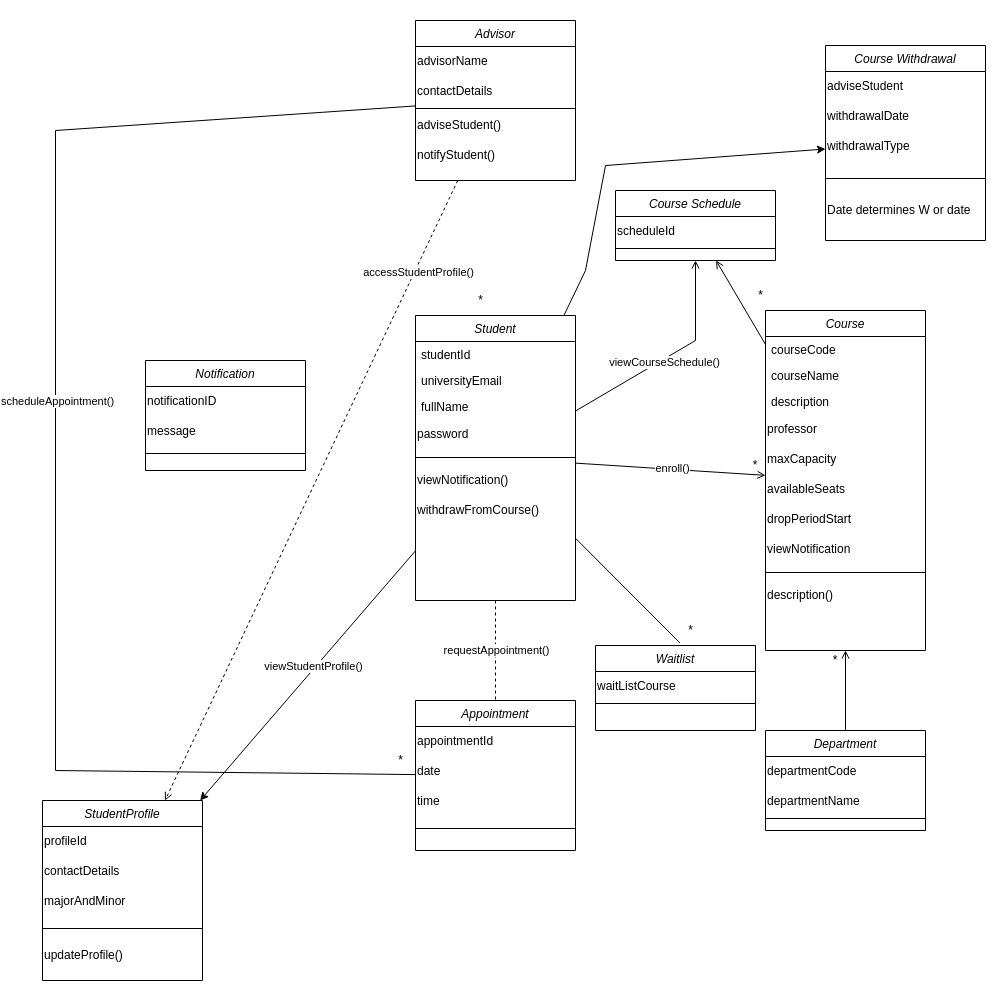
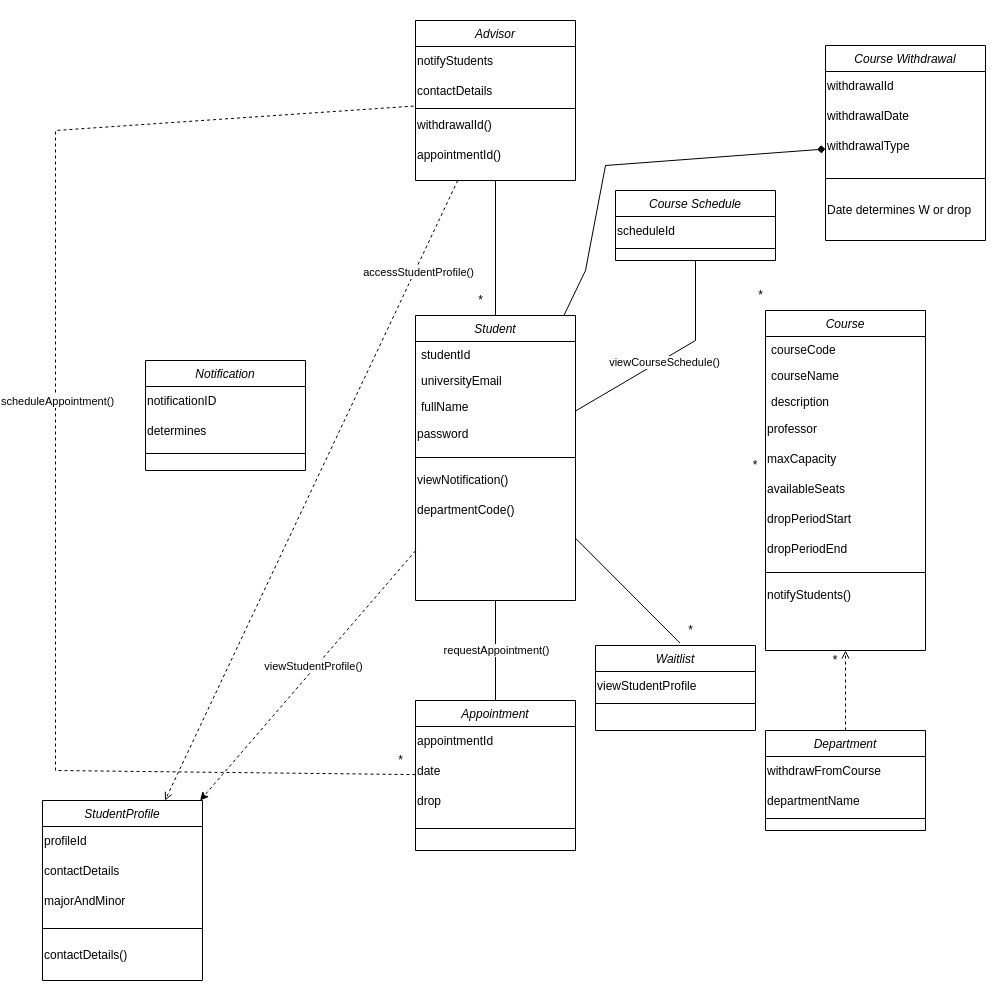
node "advisorName": label "advisorName" -> "notifyStudents"
node "adviseStudent": label "adviseStudent" -> "withdrawalId"
node "adviseStudent()": label "adviseStudent()" -> "withdrawalId()"
edge "Student" -> "Course Withdrawal": arrowhead classic -> diamond
node "notifyStudent()": label "notifyStudent()" -> "appointmentId()"
node "Date determines W or date": label "Date determines W or date" -> "Date determines W or drop"
edge "Advisor" -- "Student": added
edge "Student" -> "Course Schedule": arrowhead open -> none
edge "Course" -> "Course Schedule": removed
node "message": label "message" -> "determines"
edge "Student" -> "Course": removed, label "enroll()"
node "withdrawFromCourse()": label "withdrawFromCourse()" -> "departmentCode()"
node "viewNotification": label "viewNotification" -> "dropPeriodEnd"
node "description()": label "description()" -> "notifyStudents()"
edge "Student" -- "Appointment": style dashed -> solid
node "waitListCourse": label "waitListCourse" -> "viewStudentProfile"
edge "Department" -> "Course": style solid -> dashed
edge "Student" -> "StudentProfile": style solid -> dashed
edge "Advisor" -- "Appointment": style solid -> dashed
node "departmentCode": label "departmentCode" -> "withdrawFromCourse"
node "time": label "time" -> "drop"
node "updateProfile()": label "updateProfile()" -> "contactDetails()"
